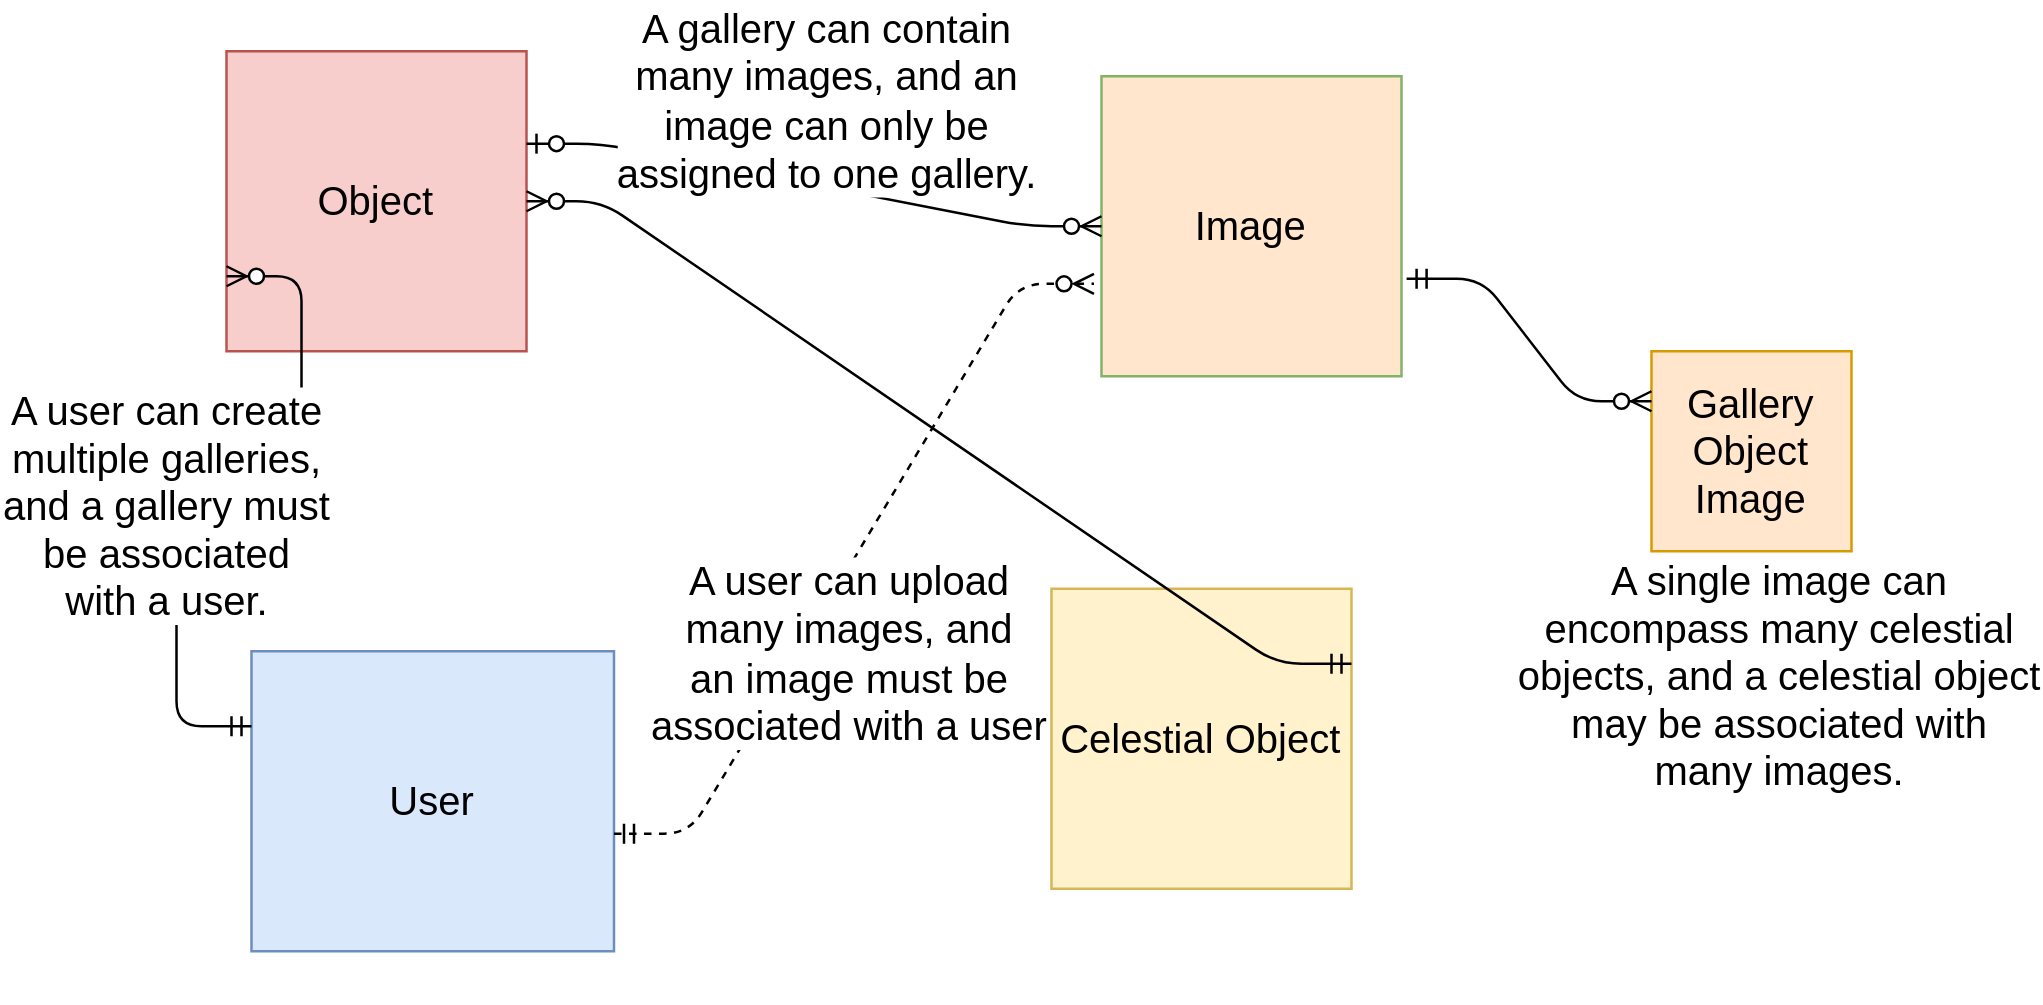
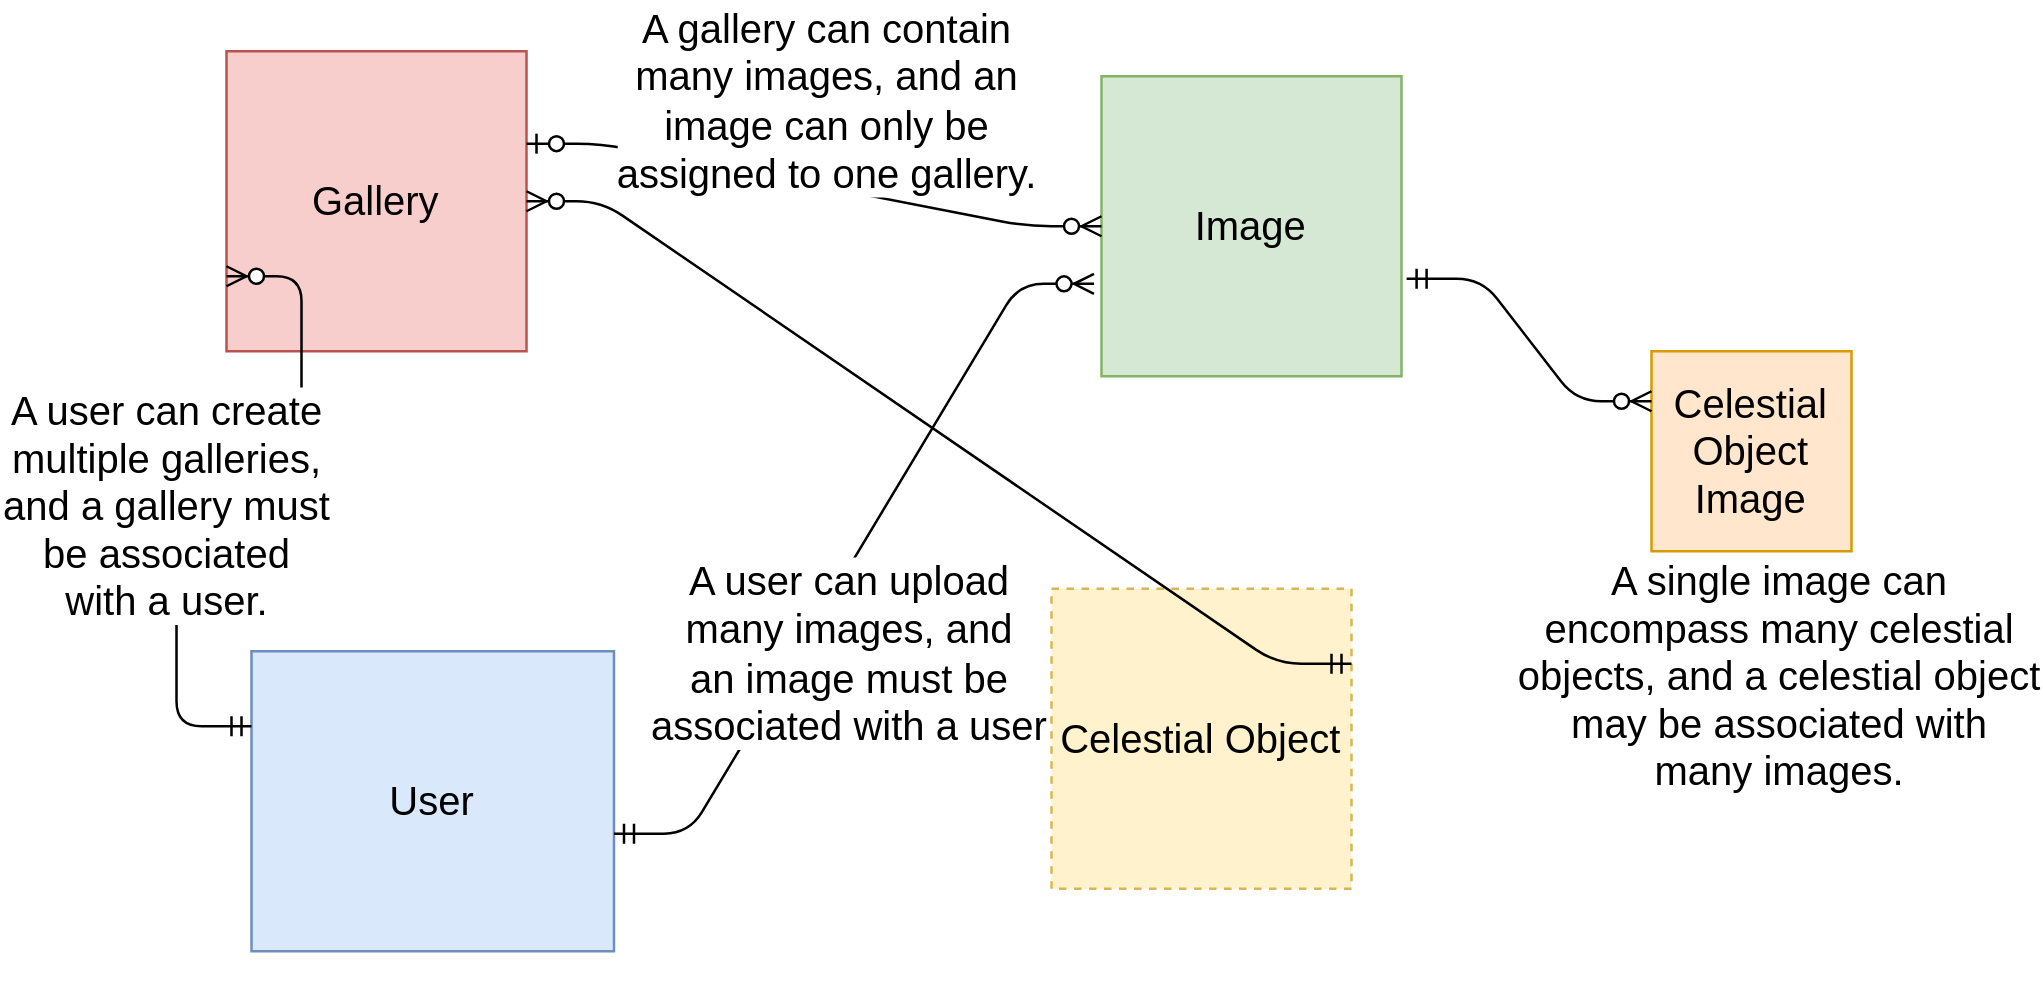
node "Object": label "Object" -> "Gallery"
node "Image": fillcolor #ffe6cc -> #d5e8d4
edge "Image" -- "User": style dashed -> solid
node "Gallery Object Image": label "Gallery Object Image" -> "Celestial Object Image"
node "Celestial Object": style solid -> dashed
